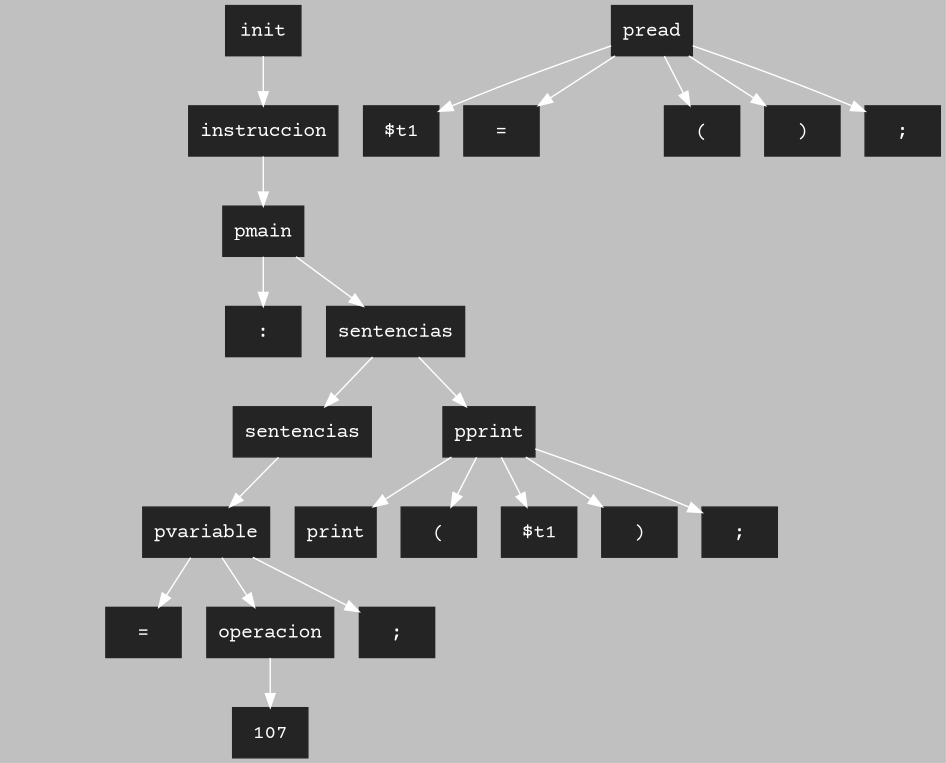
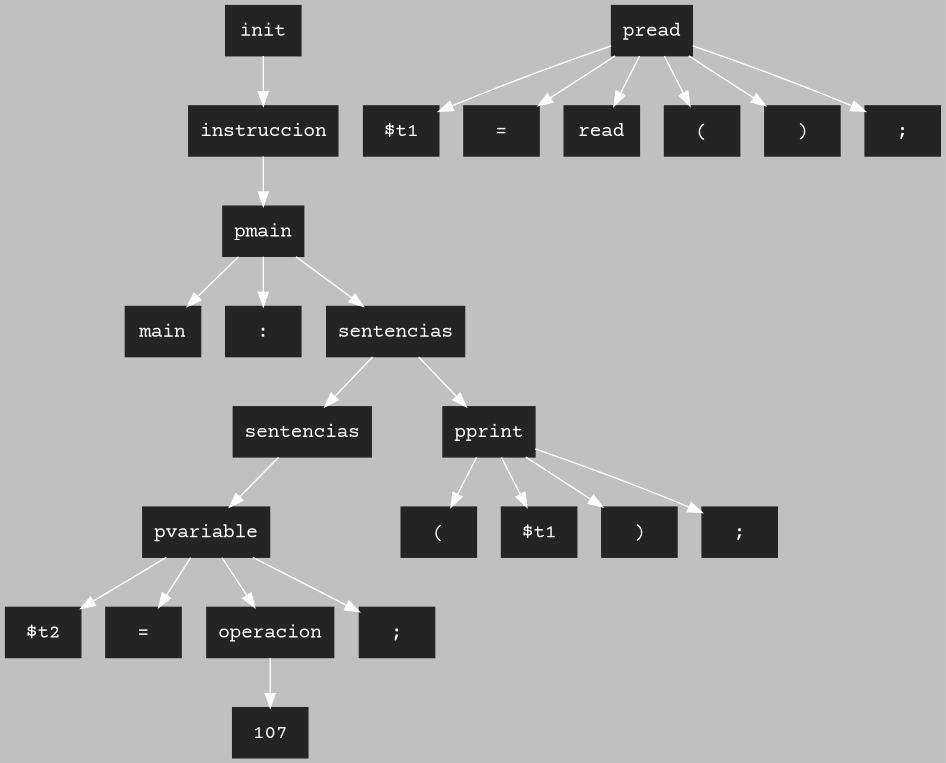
node "read": added
node "main": added
node "print": removed
node "$t2": added
